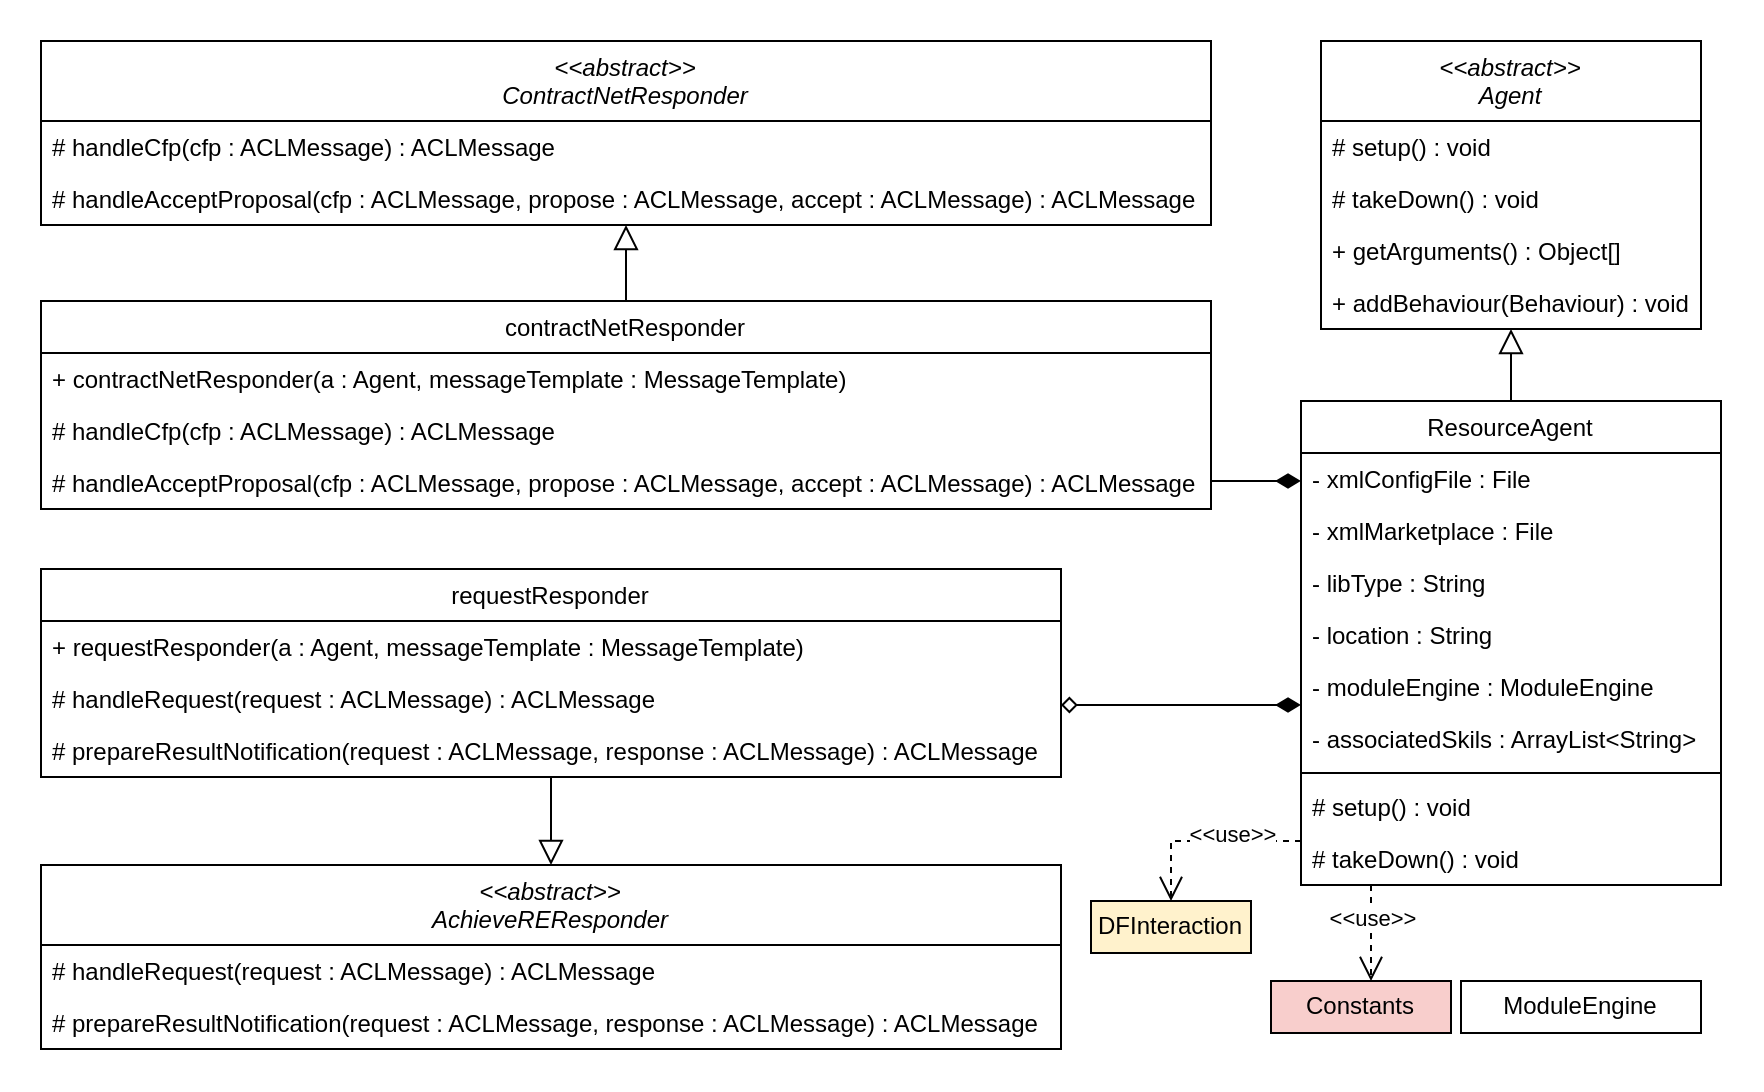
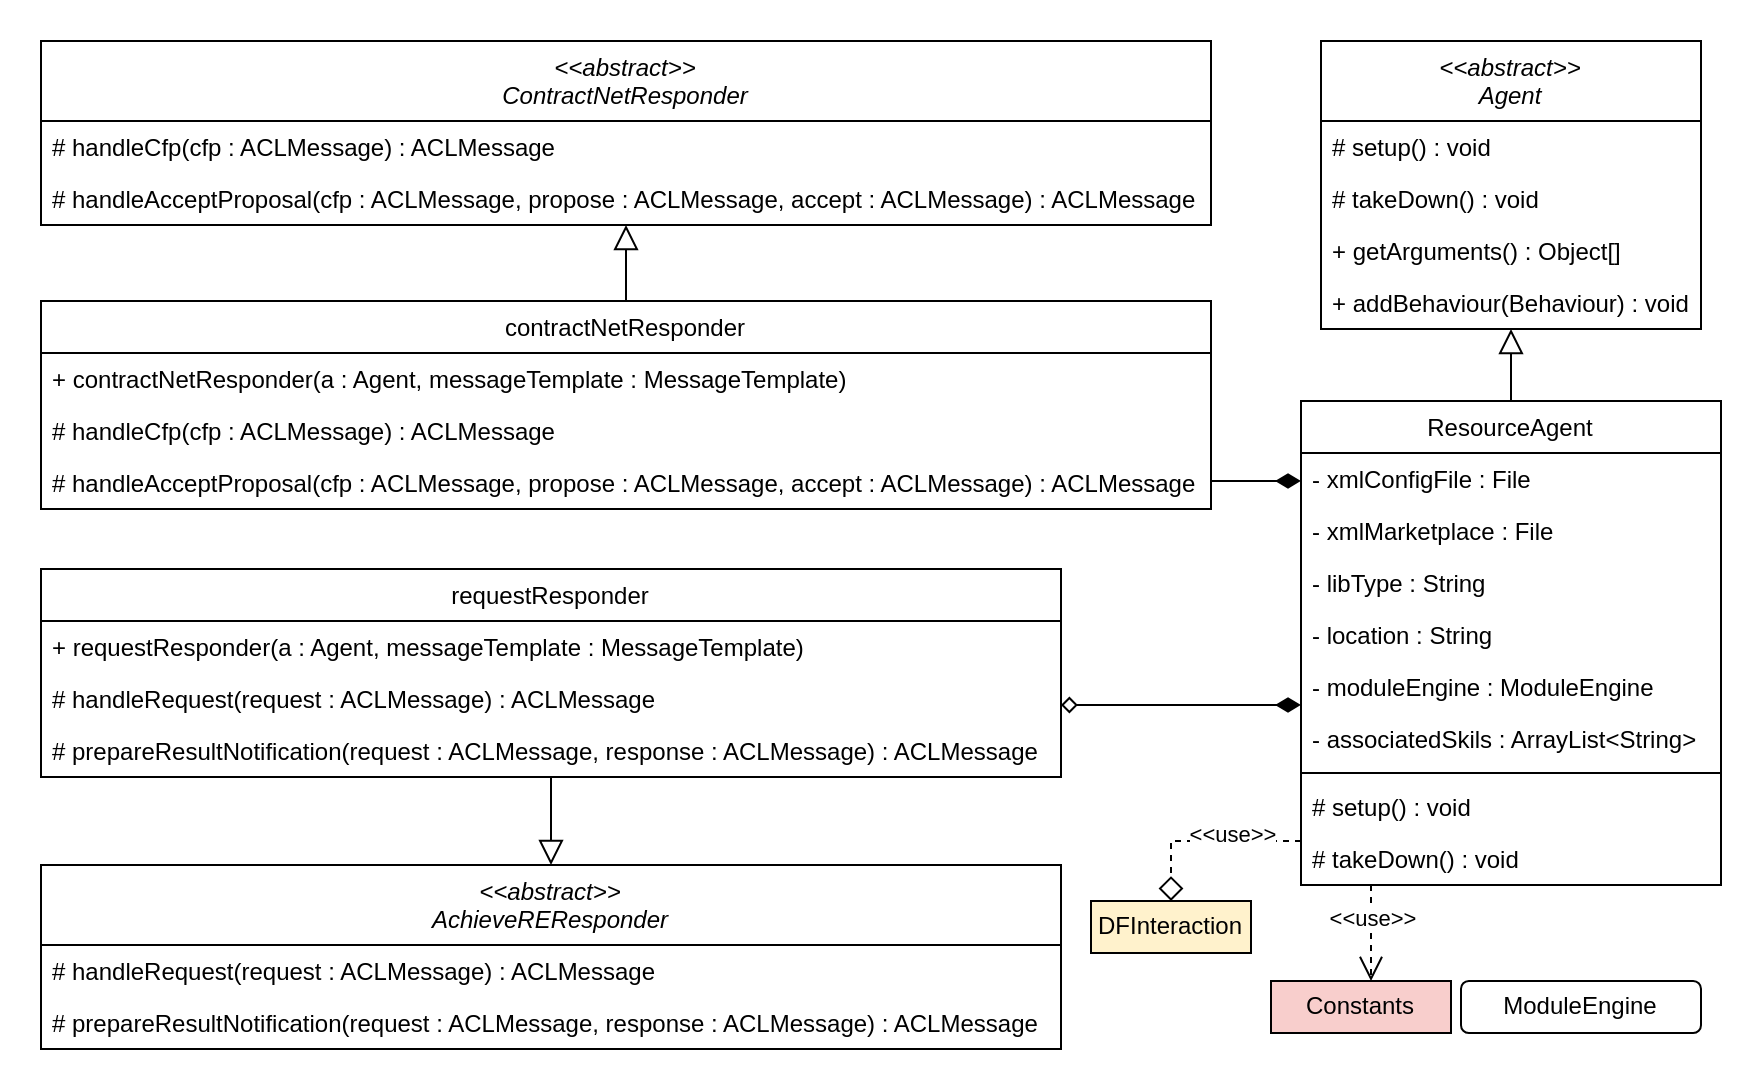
edge "ResourceAgent" -> "DFInteraction": arrowhead open -> diamond
node "ModuleEngine": shape rectangle -> rounded rectangle
